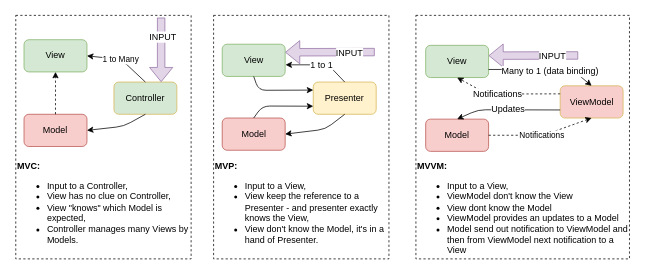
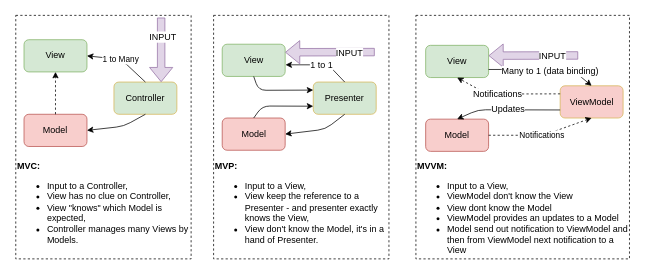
node "Presenter": fillcolor #fff2cc -> #d5e8d4
